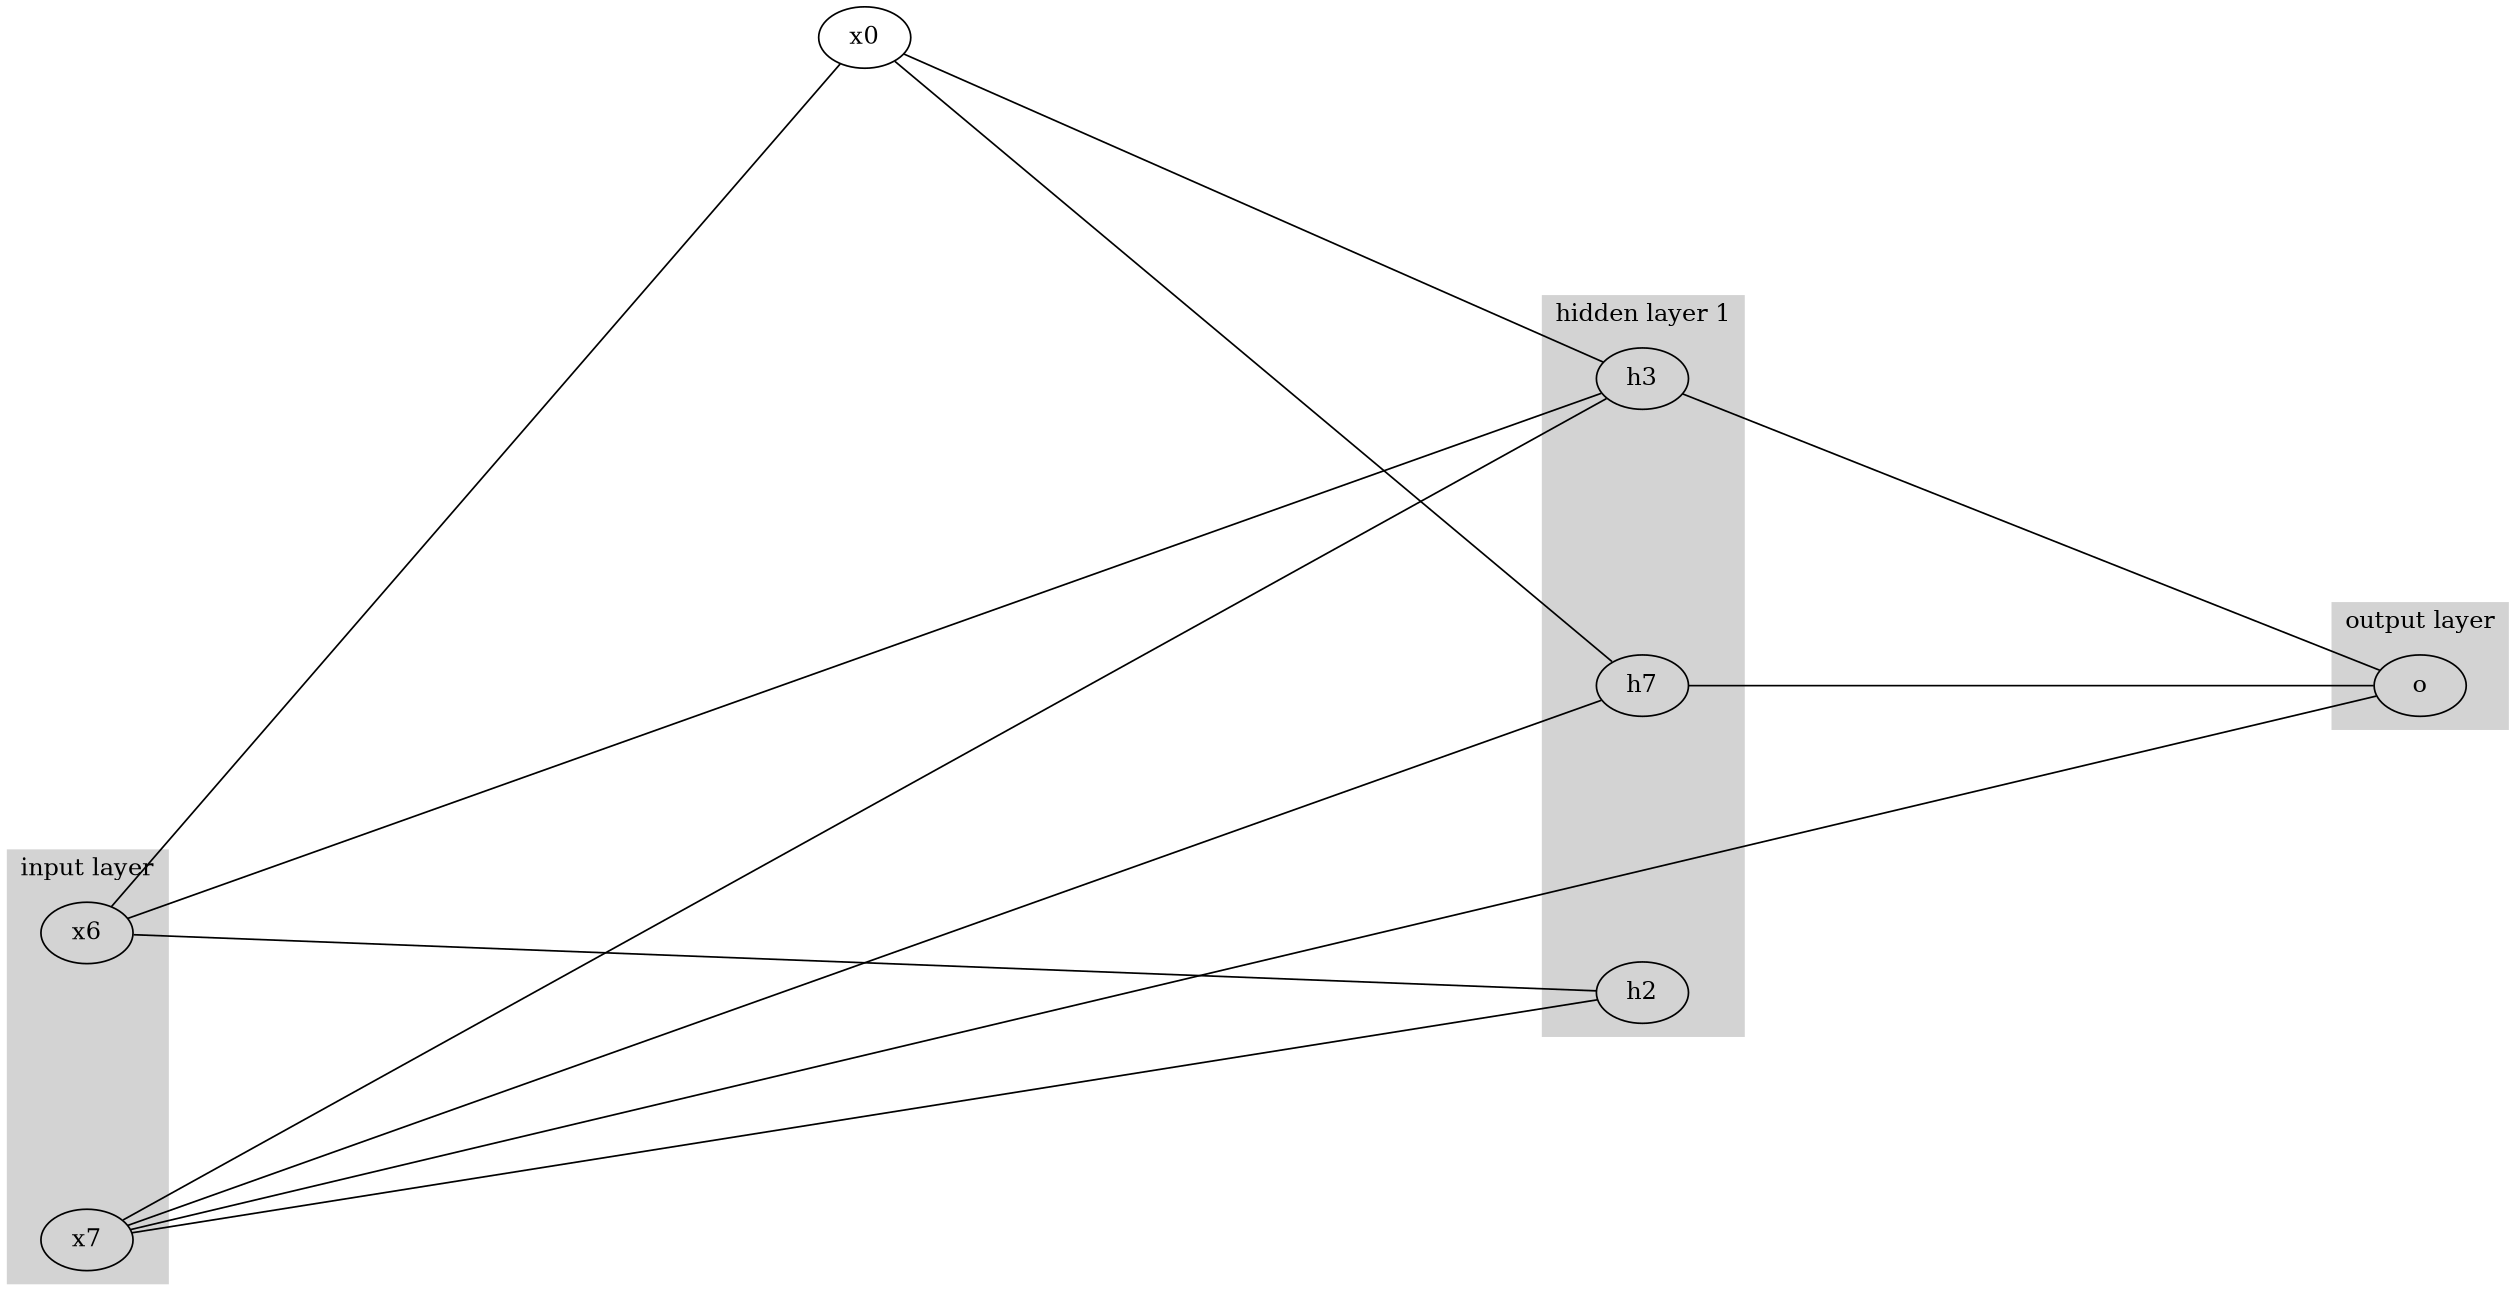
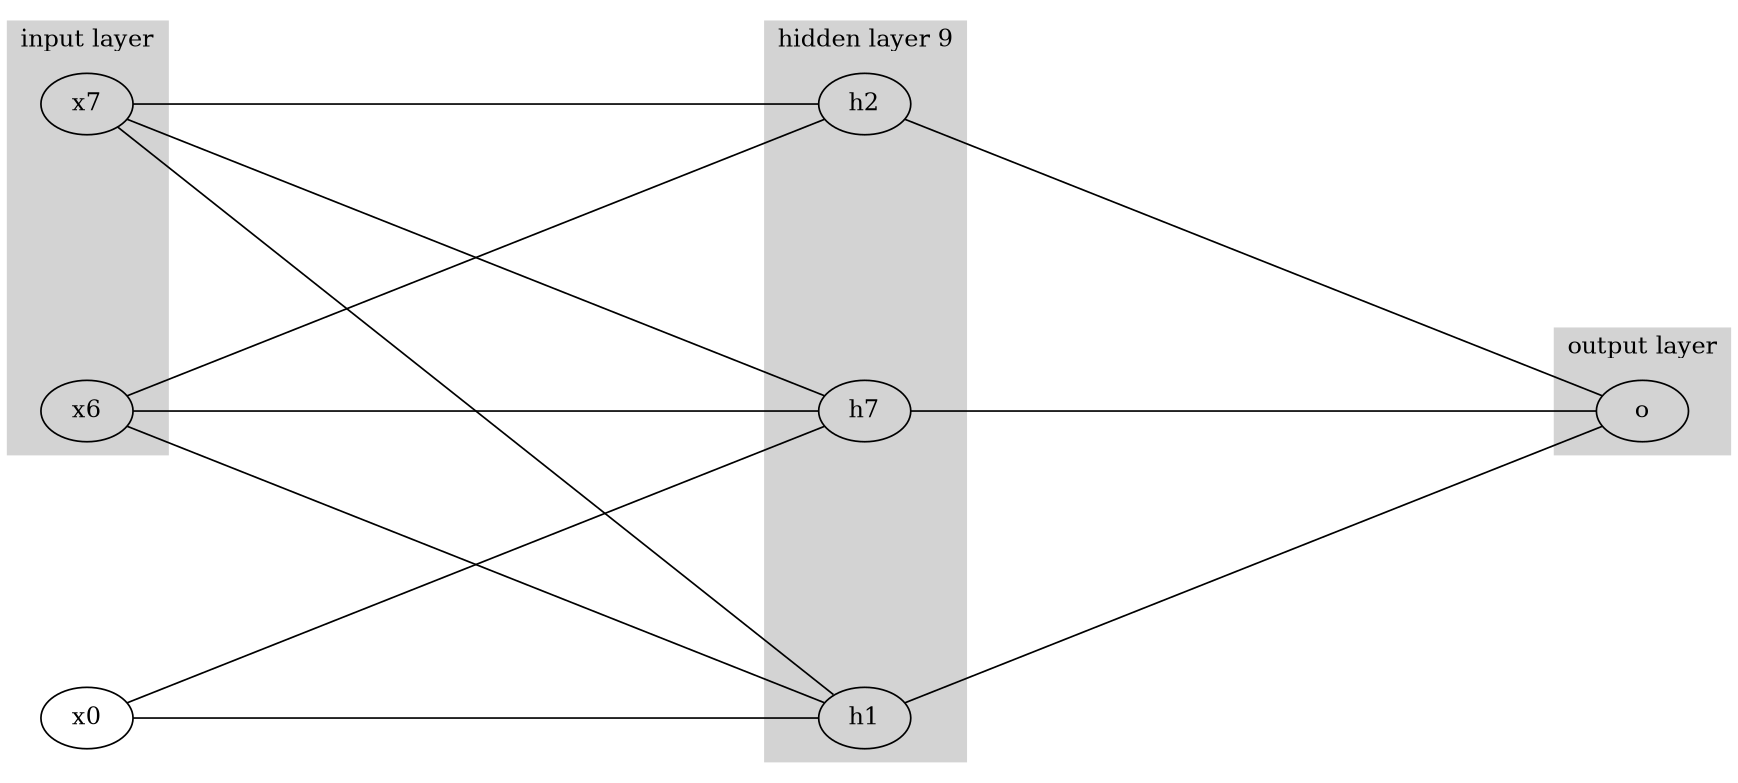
cluster "hidden layer 1": label "hidden layer 1" -> "hidden layer 9"
node "h3": label "h3" -> "h1"
edge "x0" -- "x6": now "h7" -- "x6"
edge "o" -- "x7": now "o" -- "h2"
